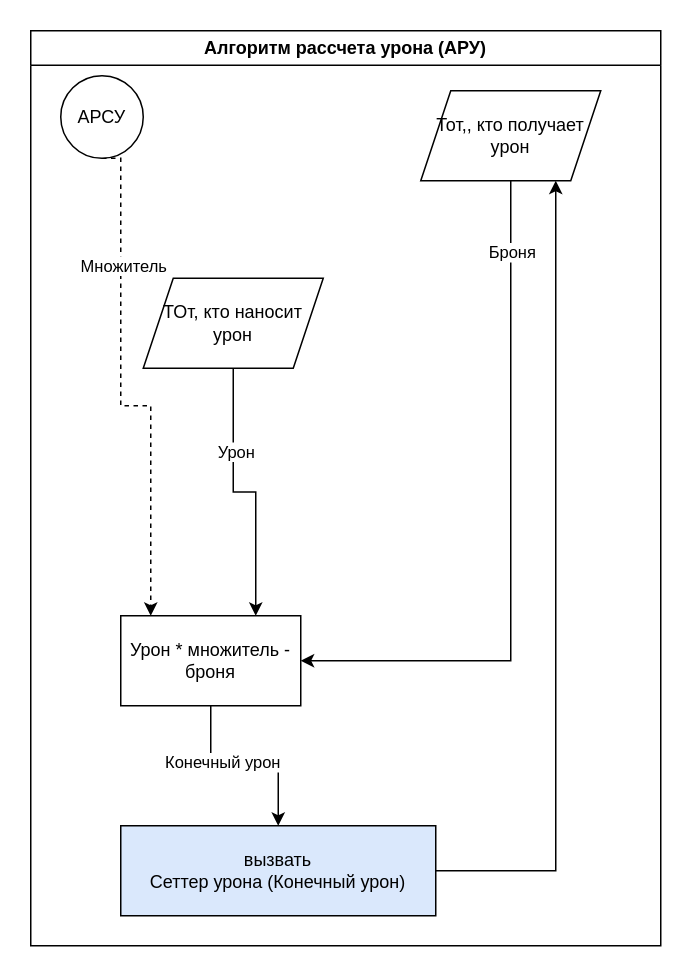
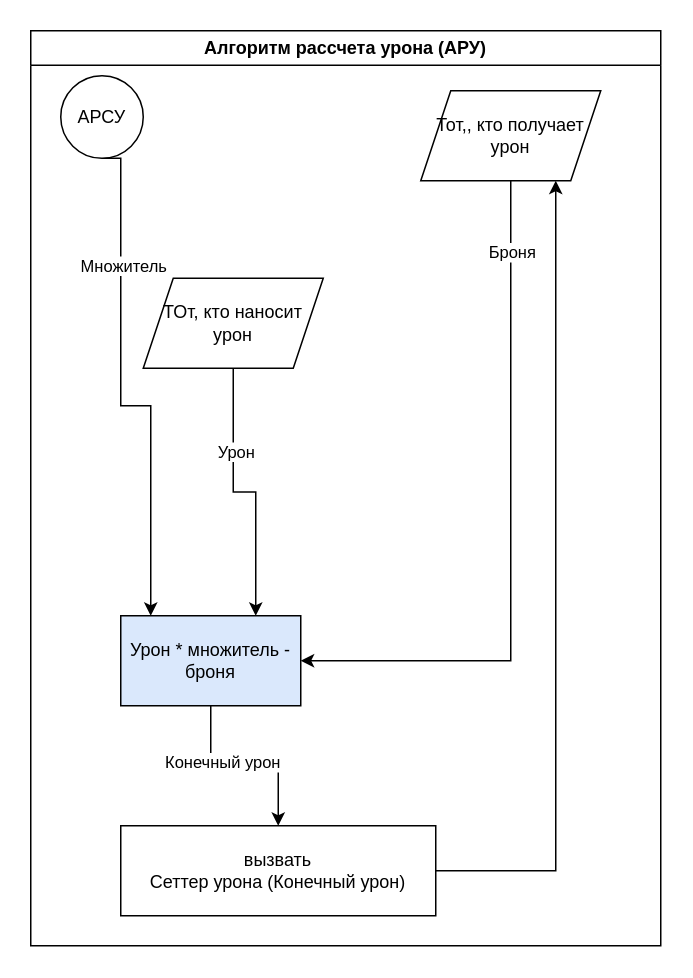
edge "АРСУ" -> "Урон * множитель - броня": style dashed -> solid
node "Урон * множитель - броня": fillcolor #ffffff -> #dae8fc
node "вызвать Сеттер урона (Конечный урон)": fillcolor #dae8fc -> #ffffff
